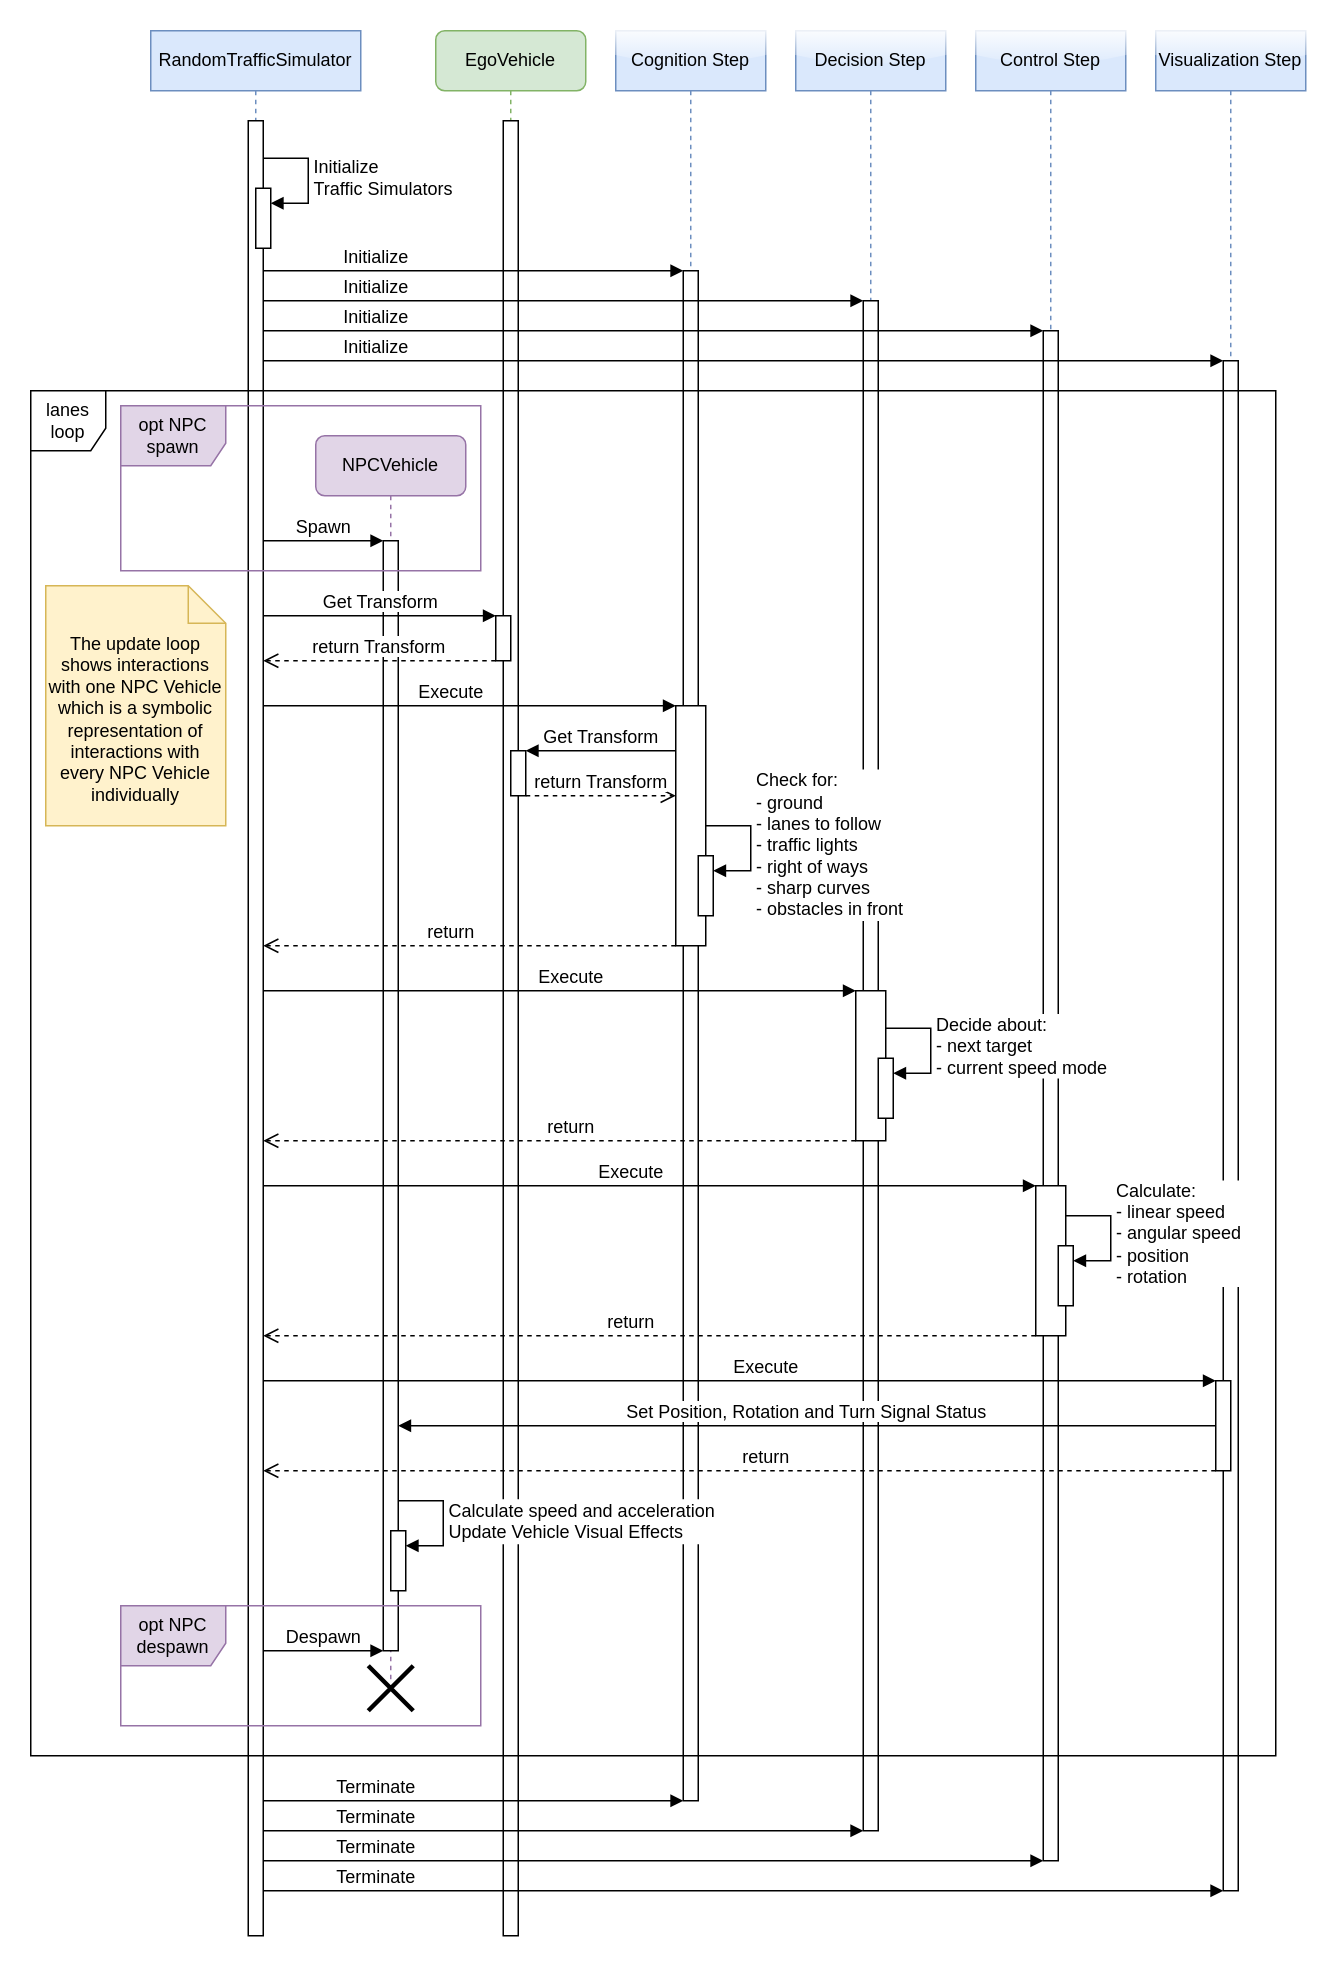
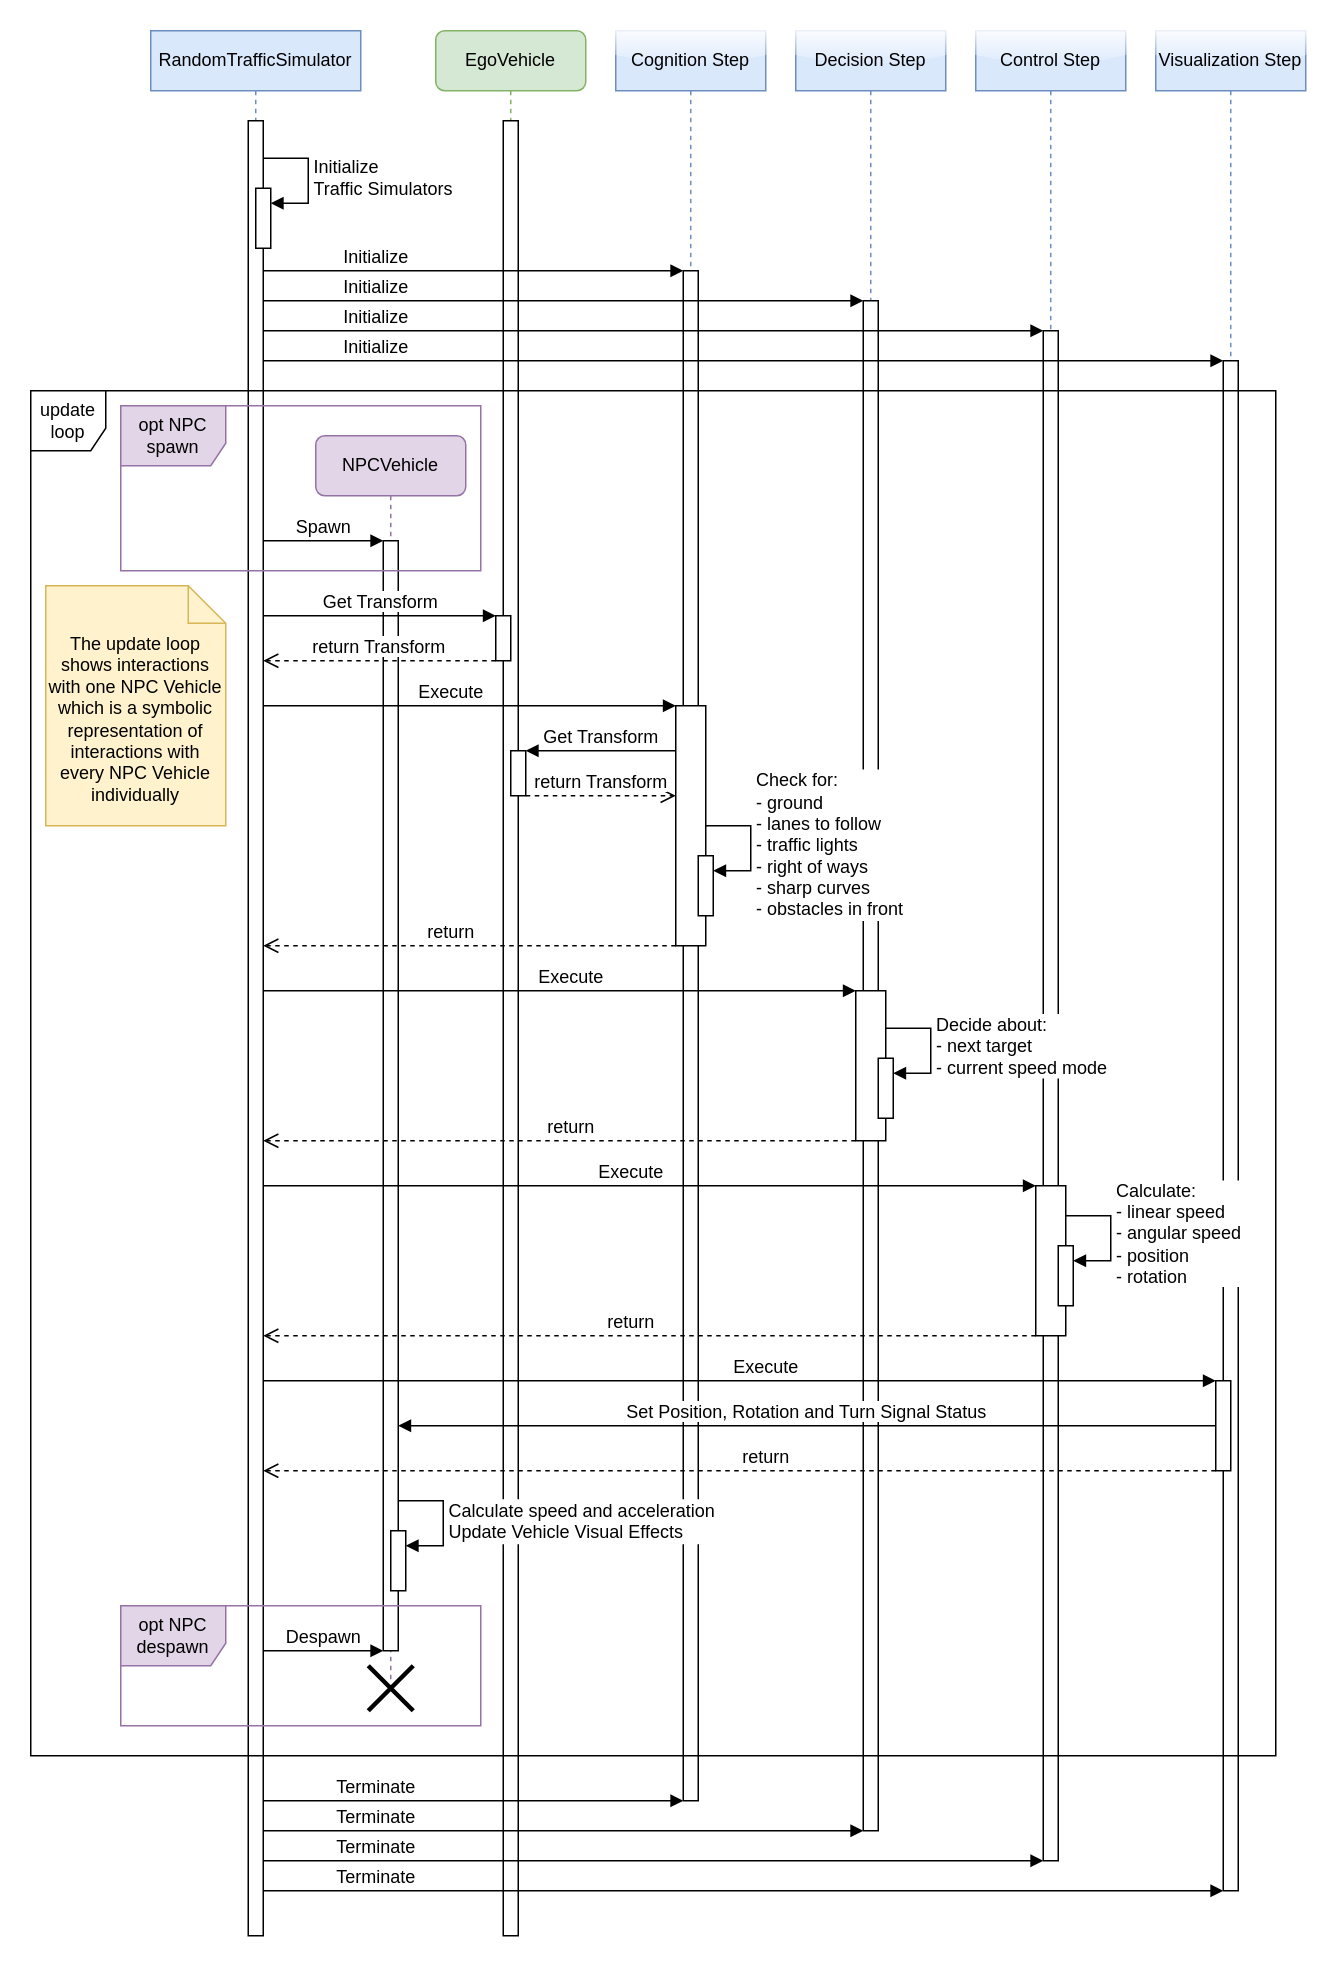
node "lanes loop": label "lanes loop" -> "update loop"
